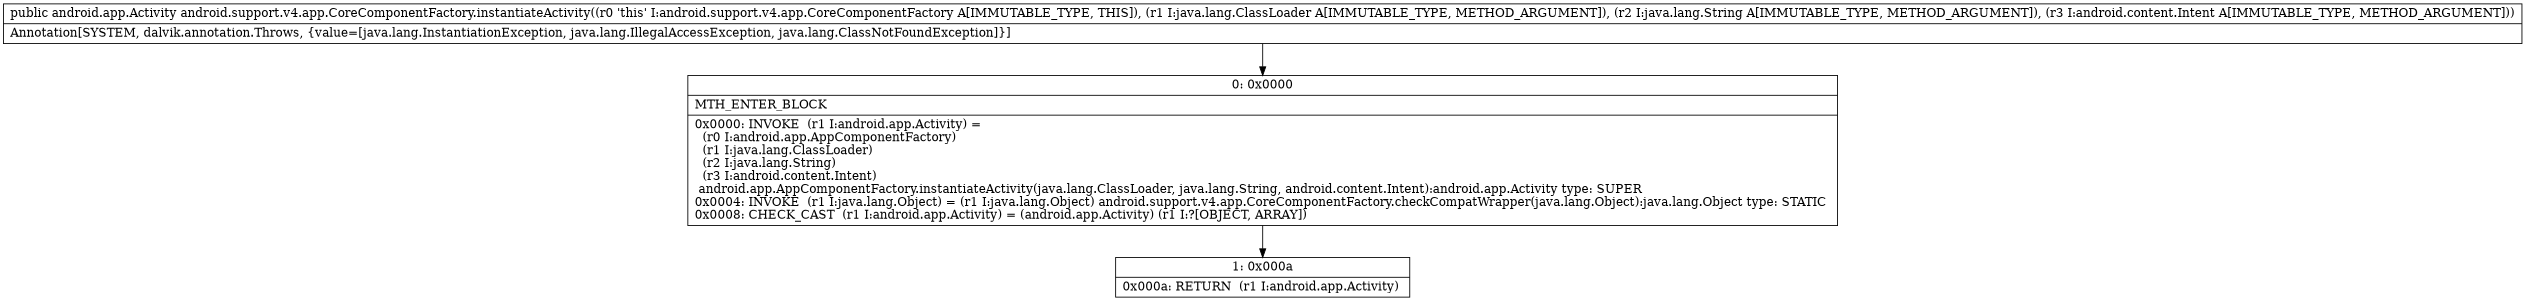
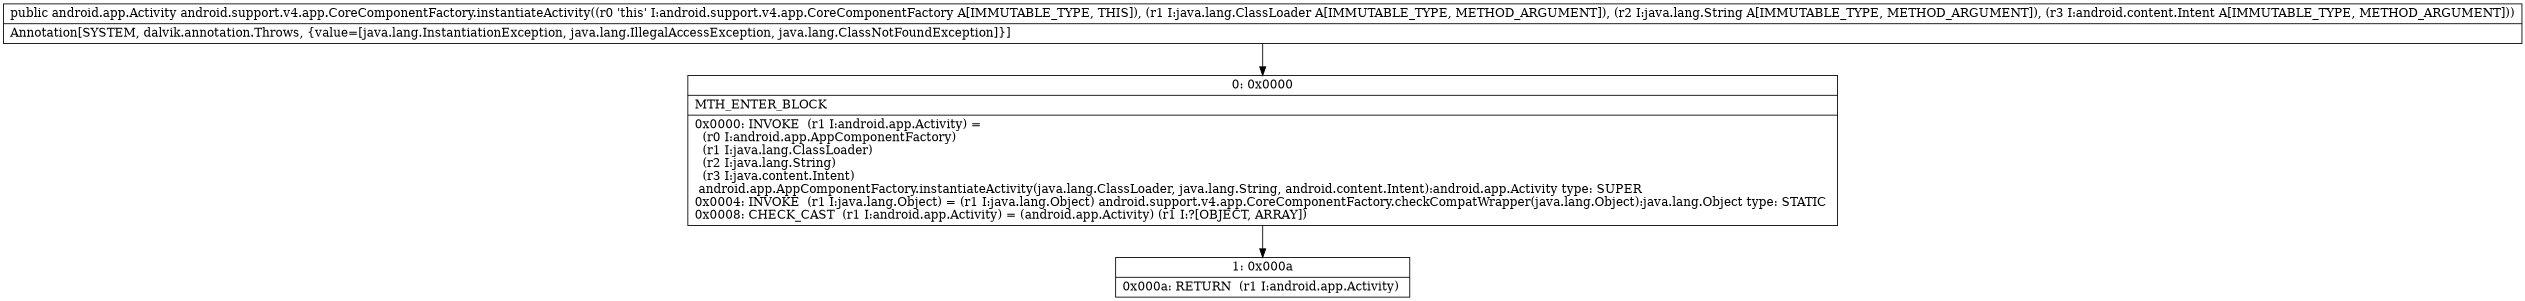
node "0: 0x0000": text "(r3 I:android.content.Intent)" -> "(r3 I:java.content.Intent)"
